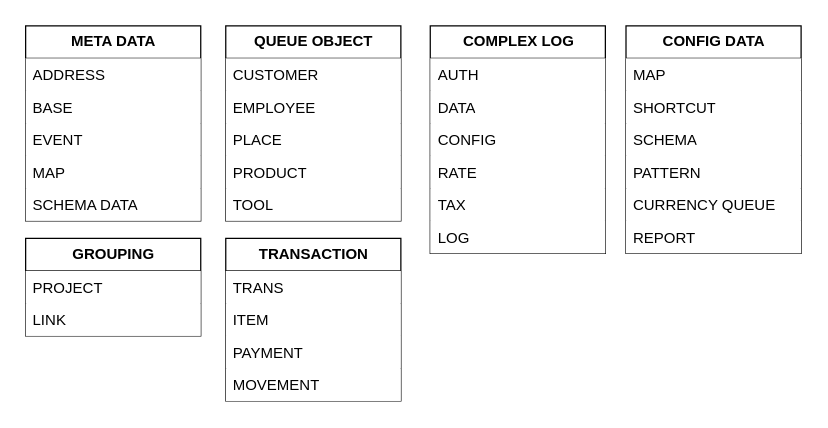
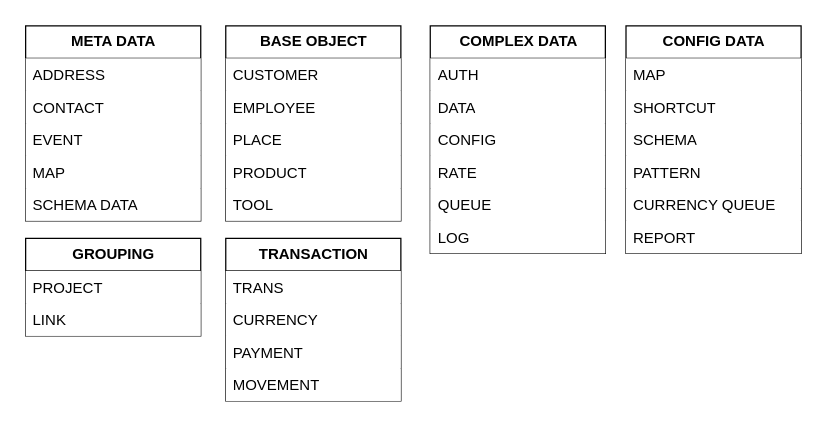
node "QUEUE OBJECT": label "QUEUE OBJECT" -> "BASE OBJECT"
node "COMPLEX LOG": label "COMPLEX LOG" -> "COMPLEX DATA"
node "BASE": label "BASE" -> "CONTACT"
node "TAX": label "TAX" -> "QUEUE"
node "ITEM": label "ITEM" -> "CURRENCY"
